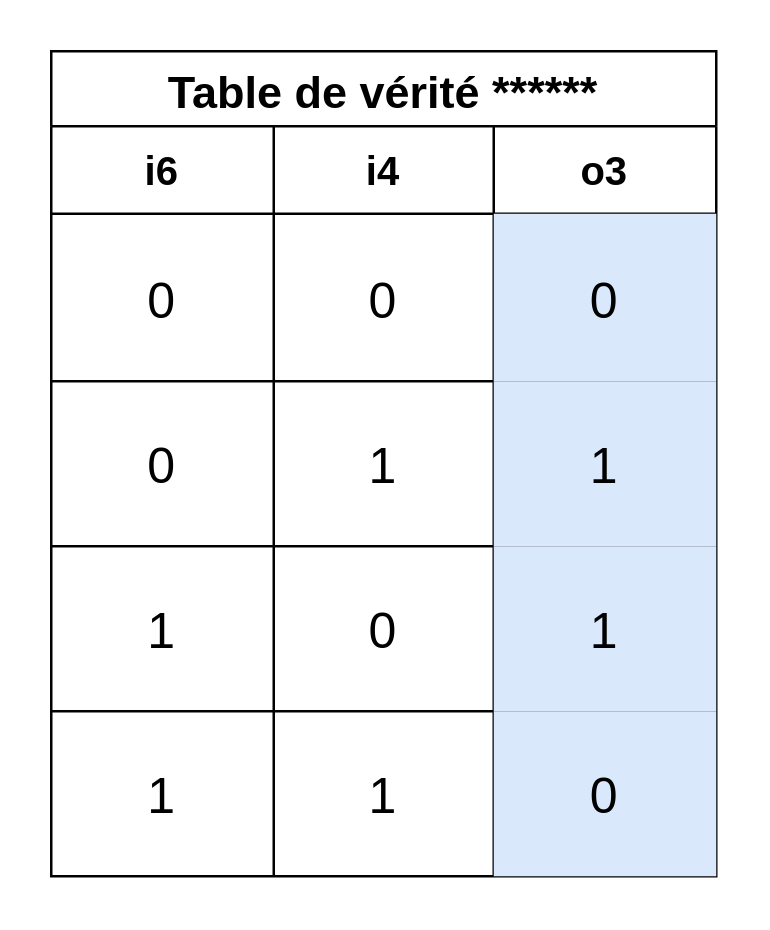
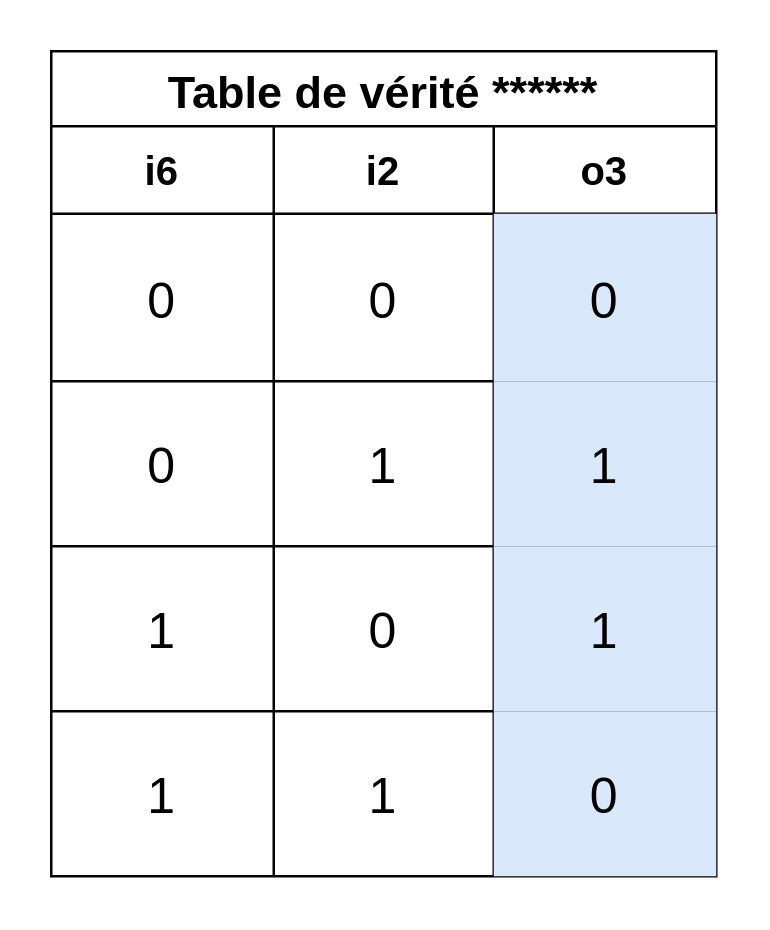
node "i4": label "i4" -> "i2"
